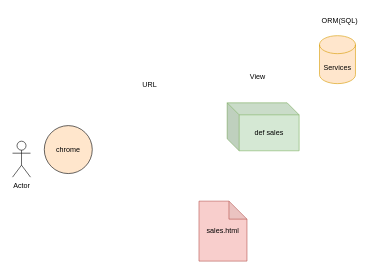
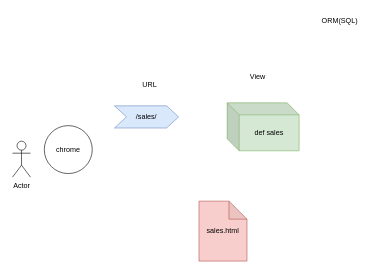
node "Services": removed
node "/sales/": added
node "chrome": fillcolor #ffe6cc -> #ffffff
